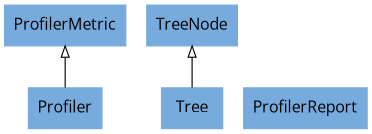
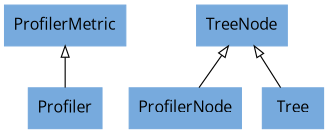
node "ProfilerNode": added
node "ProfilerReport": removed
